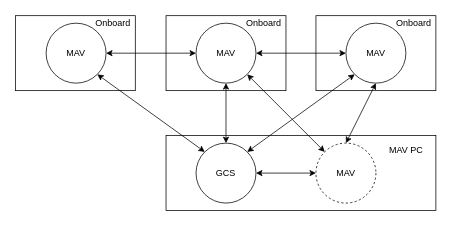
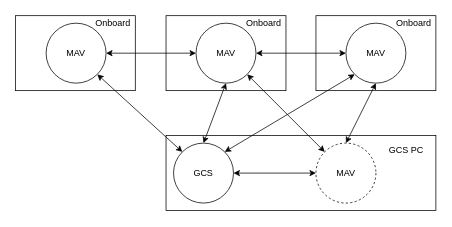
node "MAV PC": label "MAV PC" -> "GCS PC"
node "GCS": moved (226, 173) -> (204, 173)
